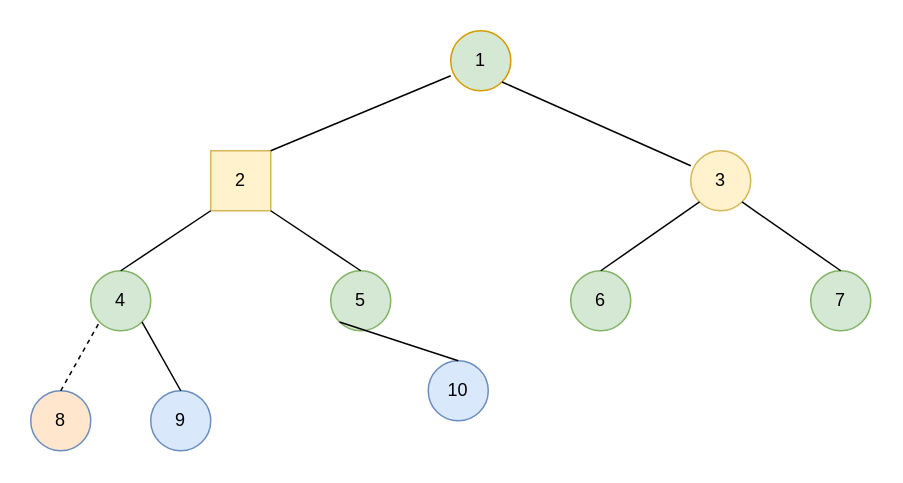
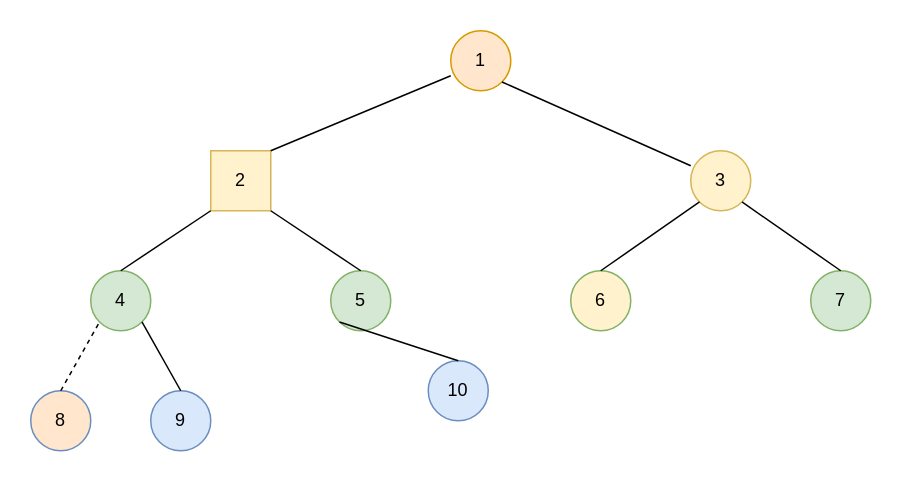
node "1": fillcolor #d5e8d4 -> #ffe6cc
node "6": fillcolor #d5e8d4 -> #fff2cc
